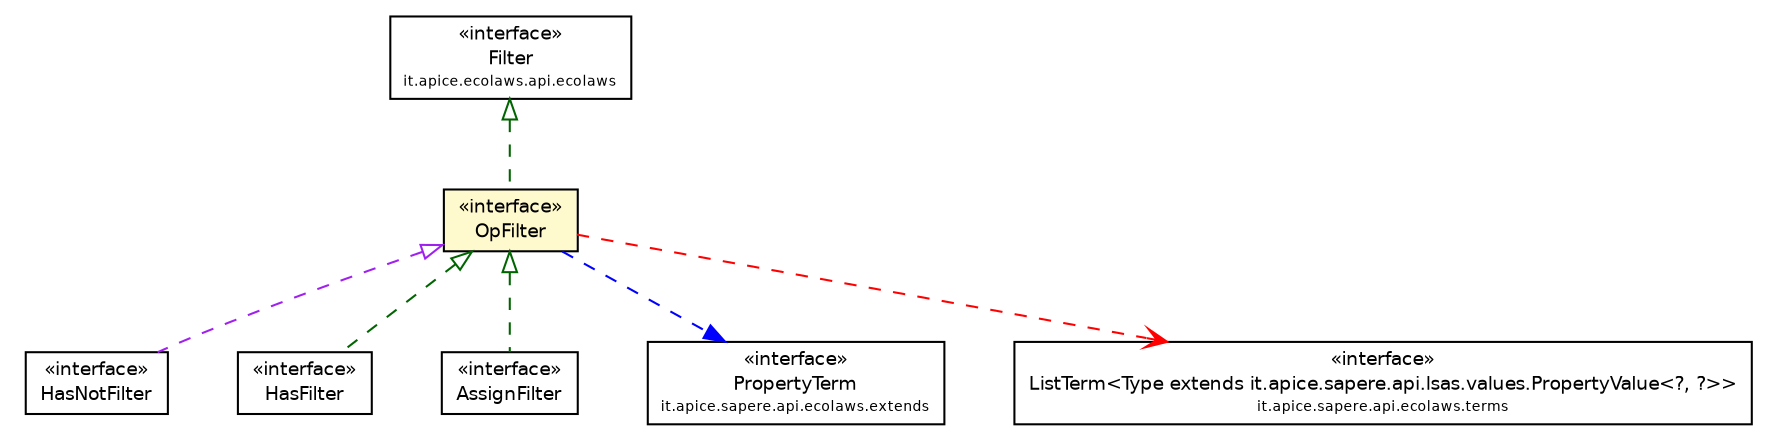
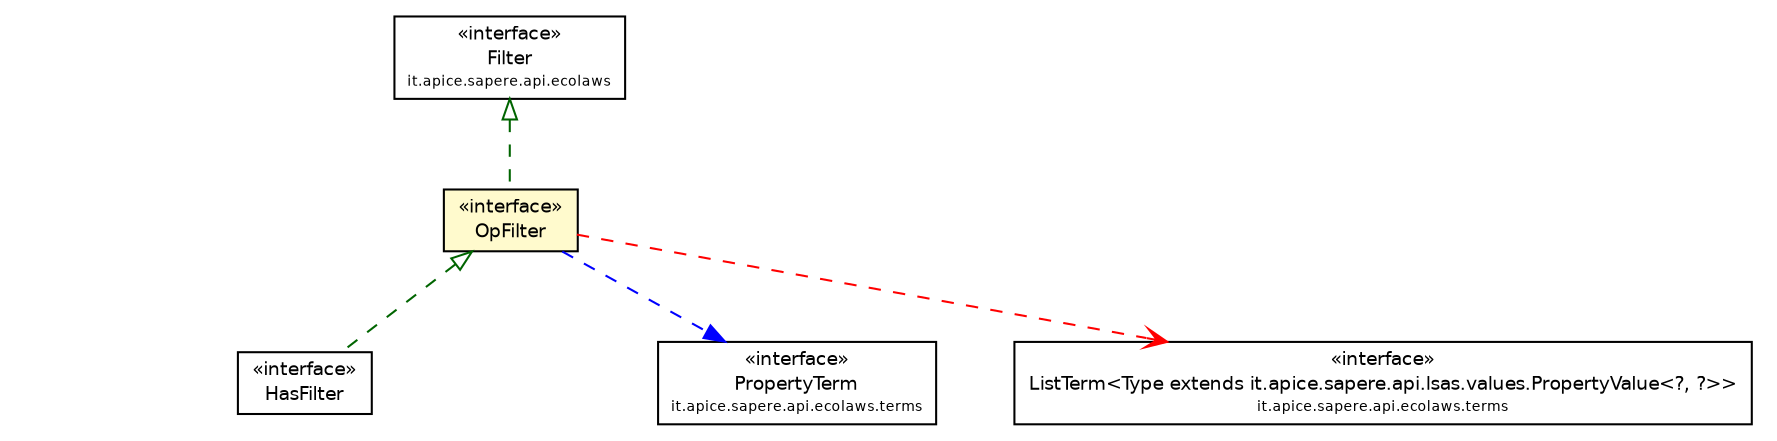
node "Filter": text "it.apice.ecolaws.api.ecolaws" -> "it.apice.sapere.api.ecolaws"
node "HasNotFilter": removed
node "AssignFilter": removed
node "PropertyTerm": text "it.apice.sapere.api.ecolaws.extends" -> "it.apice.sapere.api.ecolaws.terms"
